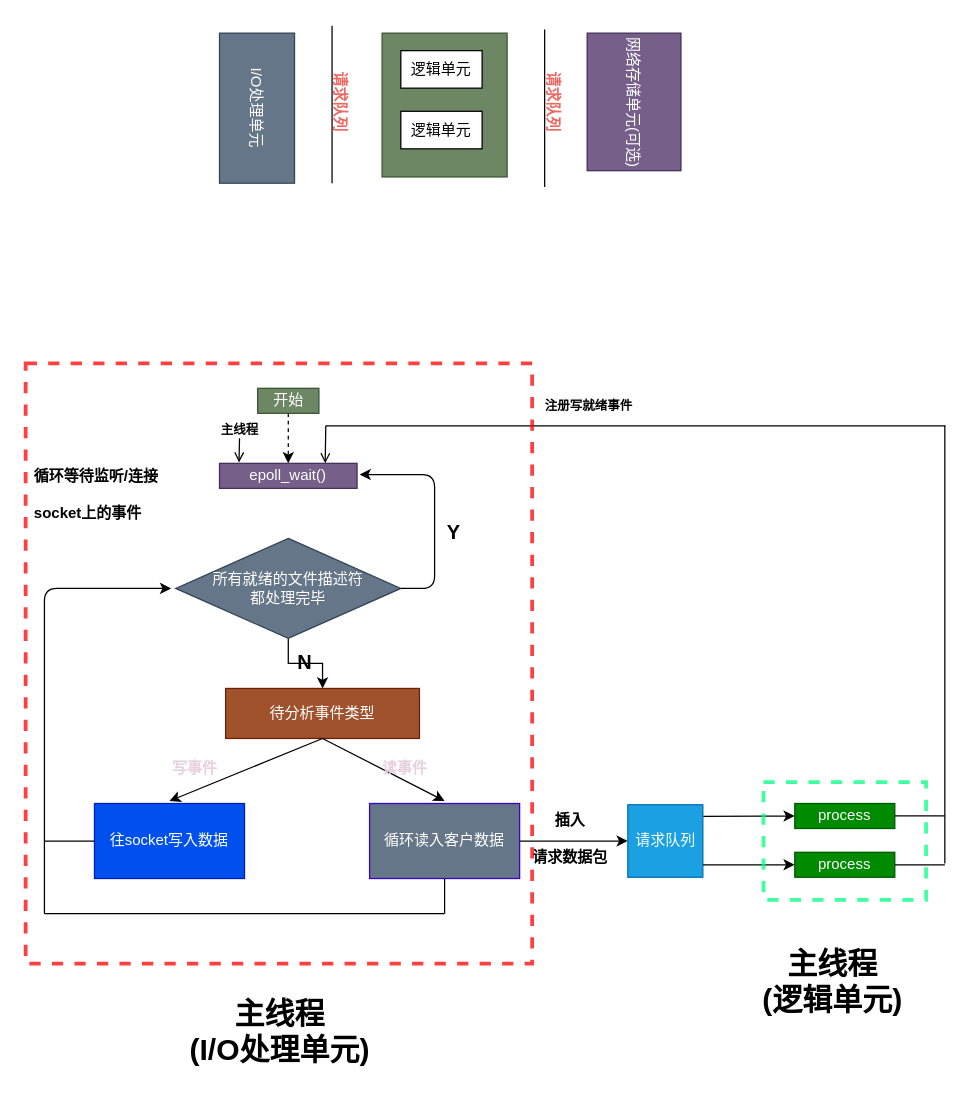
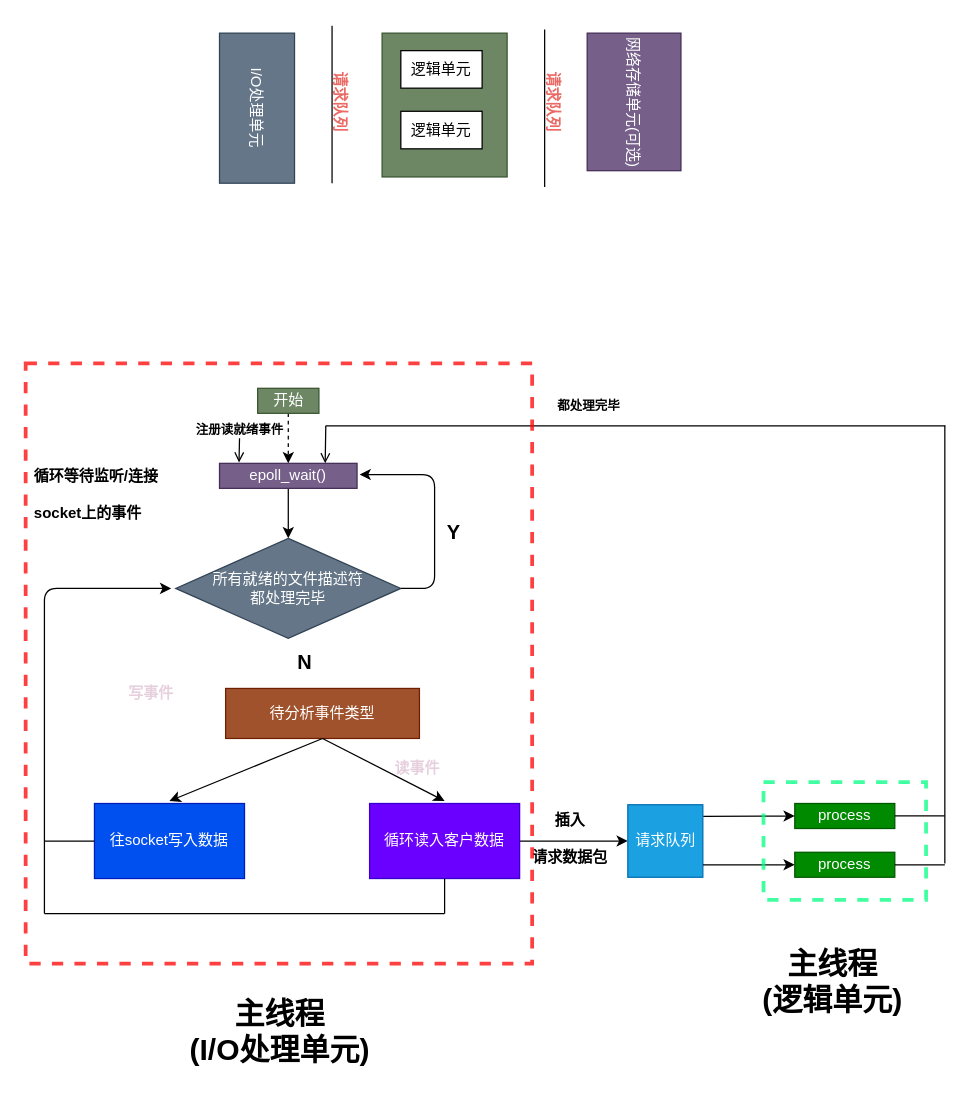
node "注册写就绪事件": label "注册写就绪事件" -> "都处理完毕"
node "主线程": label "主线程" -> "注册读就绪事件"
edge "epoll_wait()" -> "所有就绪的文件描述符 都处理完毕": added
edge "所有就绪的文件描述符 都处理完毕" -> "待分析事件类型": removed
node "写事件": moved (194, 763) -> (150, 688)
node "读事件": moved (404, 763) -> (417, 763)
node "循环读入客户数据": fillcolor #647687 -> #6a00ff
